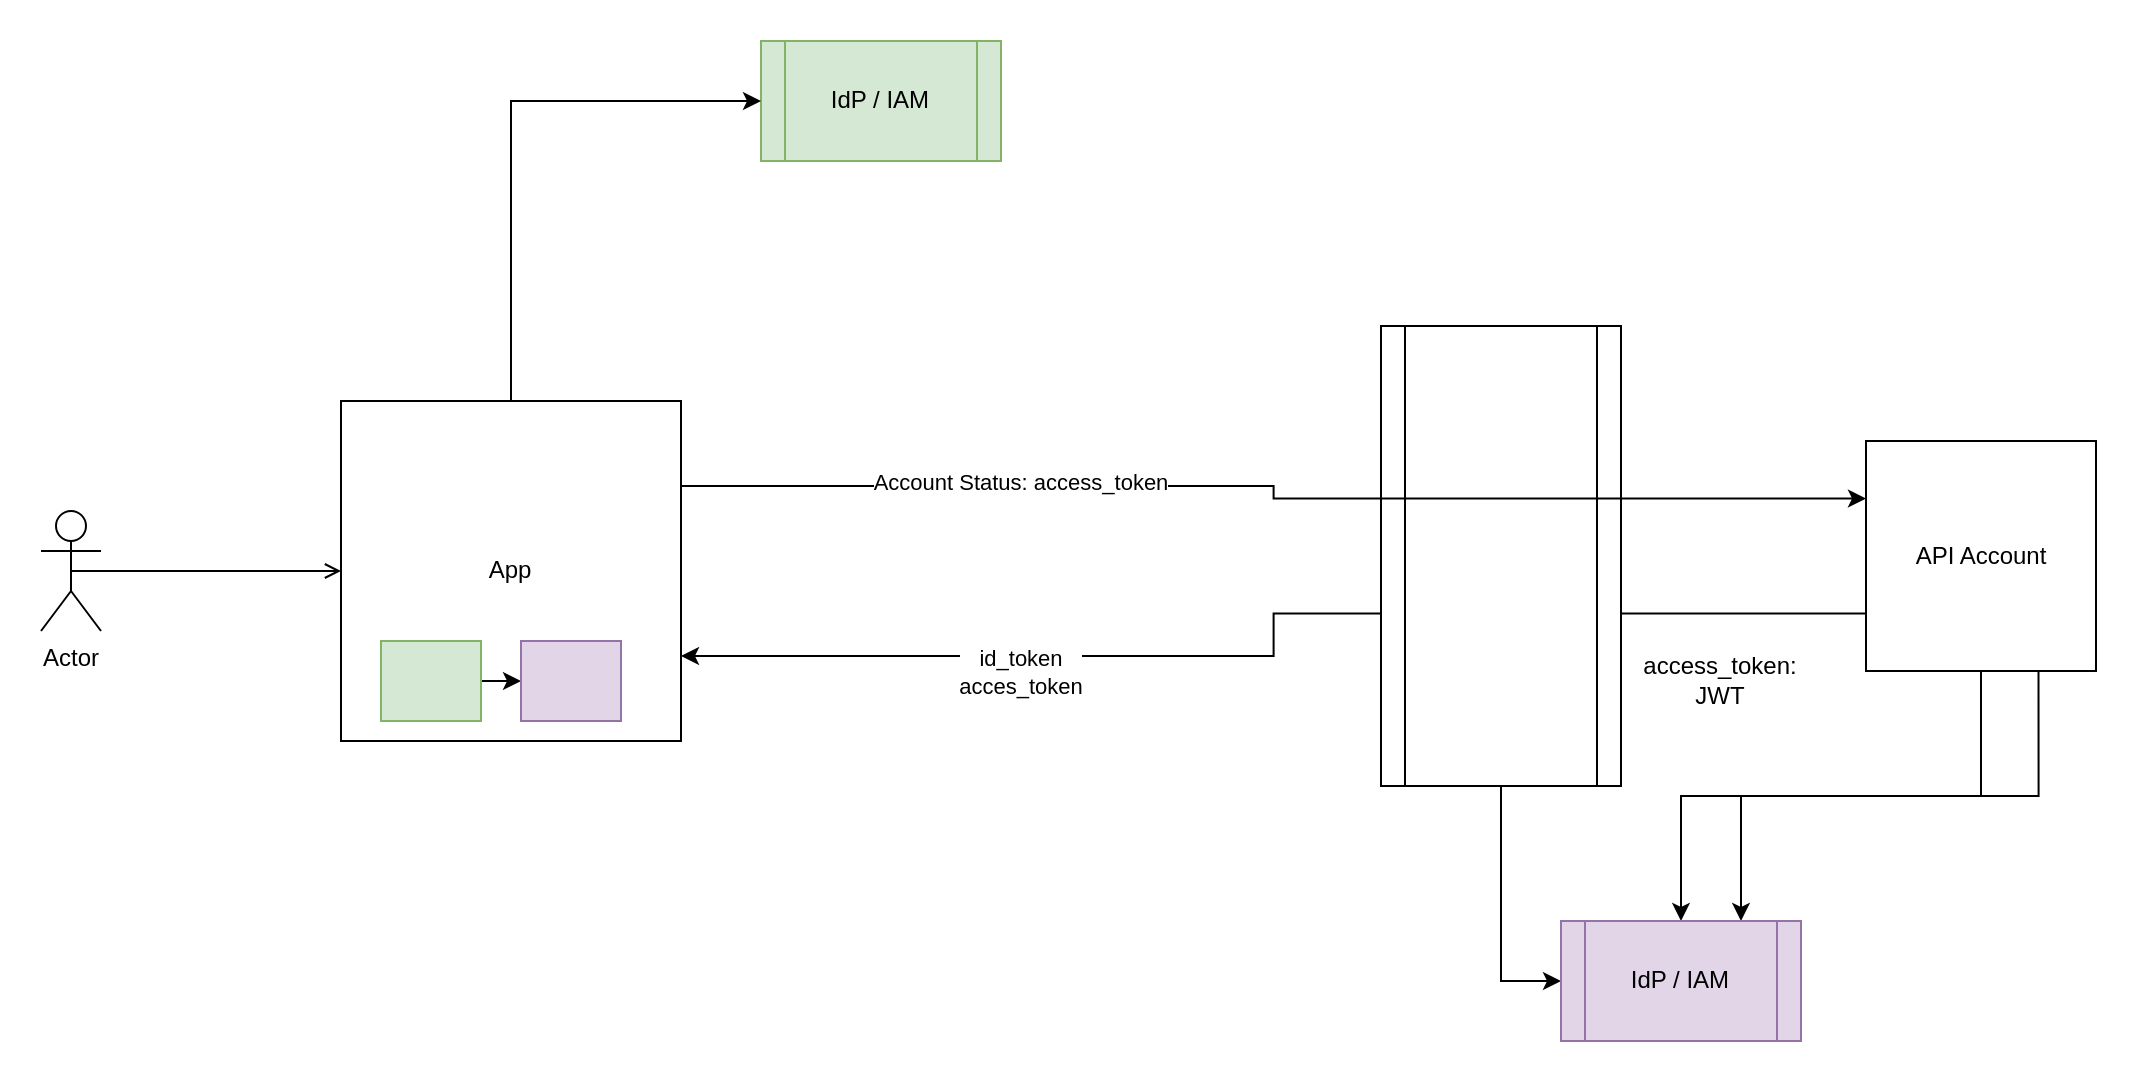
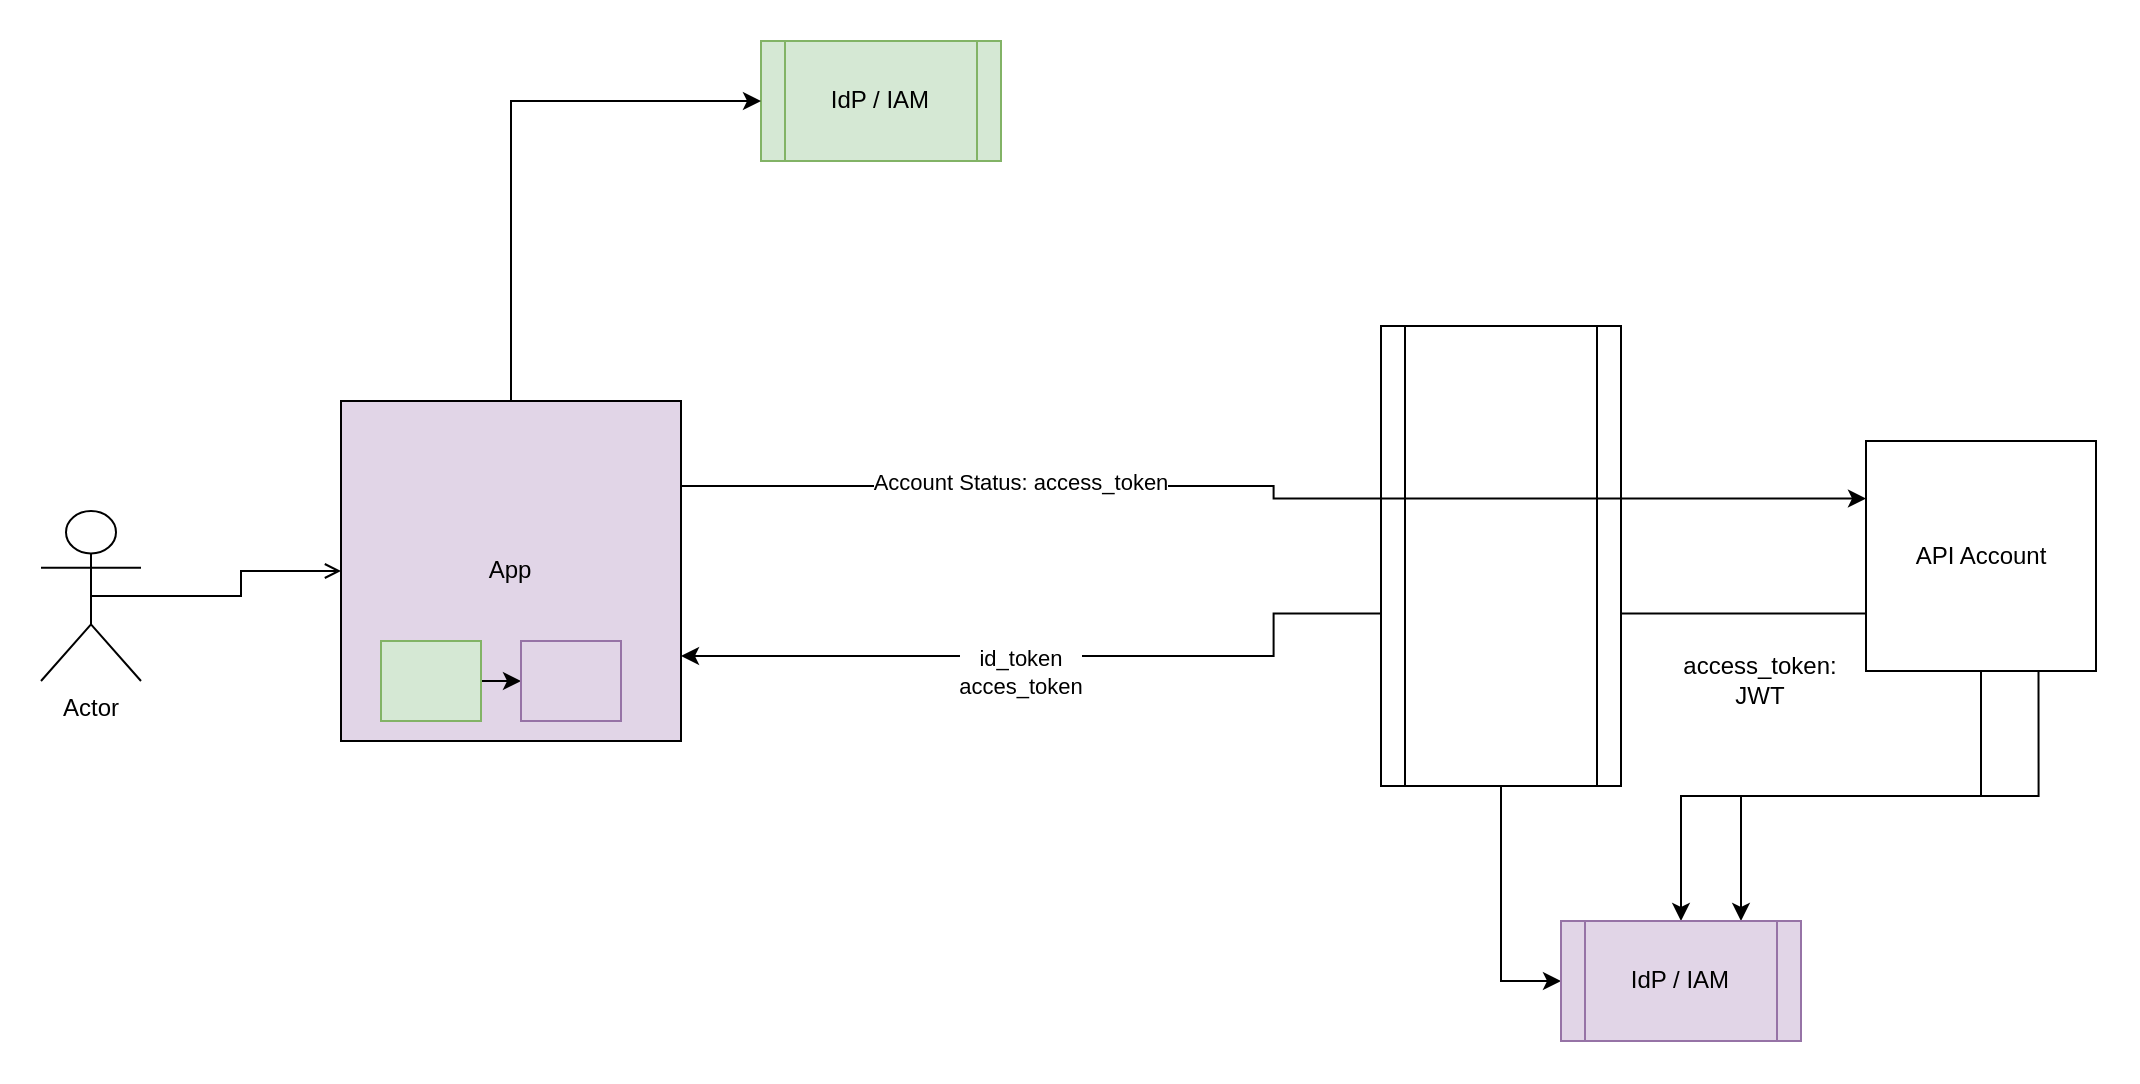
node "Actor": size 60x120 -> 100x170
node "App": fillcolor #ffffff -> #e1d5e7
node "access_token: JWT": moved (1721, 681) -> (1761, 681)
